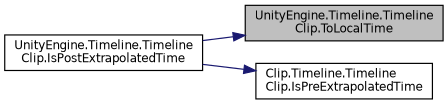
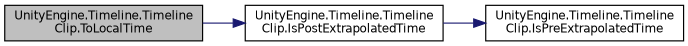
edge "UnityEngine.Timeline.Timeline Clip.IsPostExtrapolatedTime" -> "UnityEngine.Timeline.Timeline Clip.ToLocalTime": reversed
node "Clip.Timeline.Timeline Clip.IsPreExtrapolatedTime": label "Clip.Timeline.Timeline Clip.IsPreExtrapolatedTime" -> "UnityEngine.Timeline.Timeline Clip.IsPreExtrapolatedTime"
